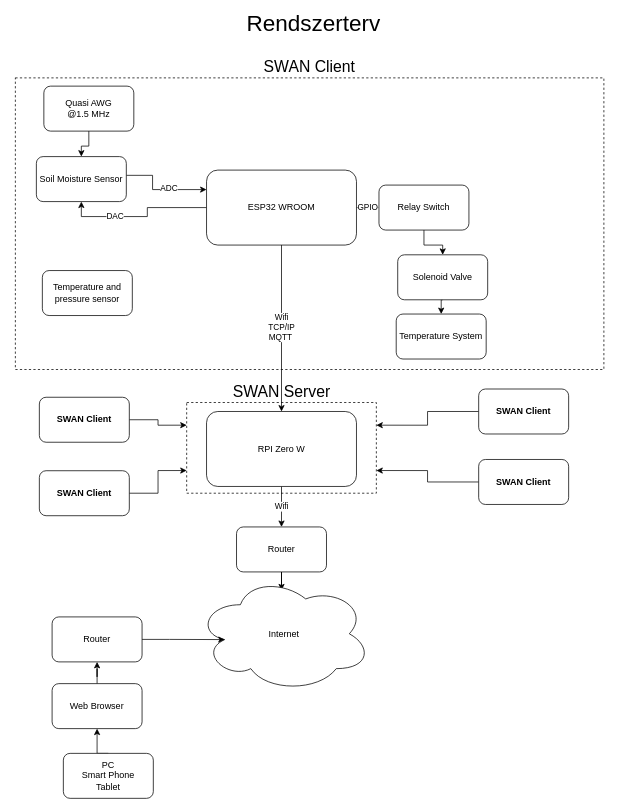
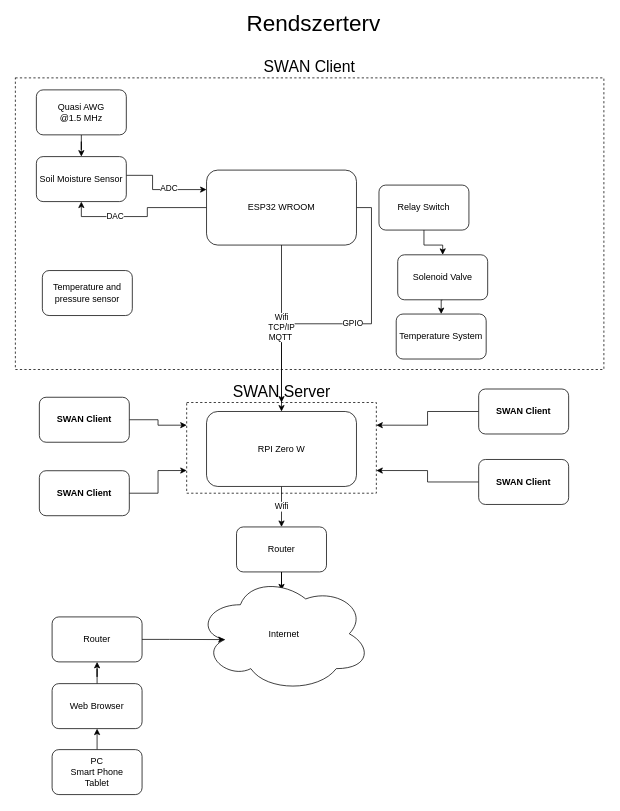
node "Quasi AWG @1.5 MHz": moved (89, 108) -> (81, 112)
edge "ESP32 WROOM" -> "Relay Switch": now "ESP32 WROOM" -> "SWAN Server"
node "PC Smart Phone Tablet": moved (108, 776) -> (97, 772)
